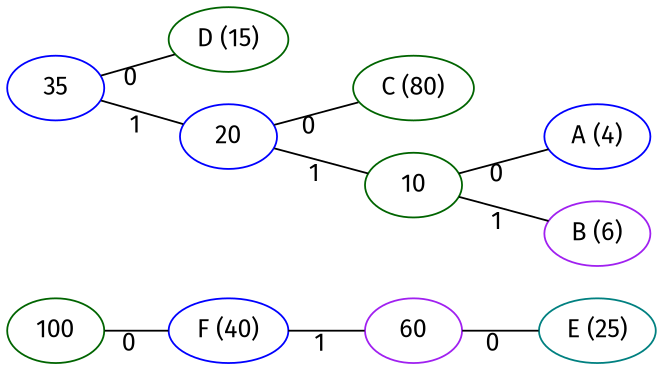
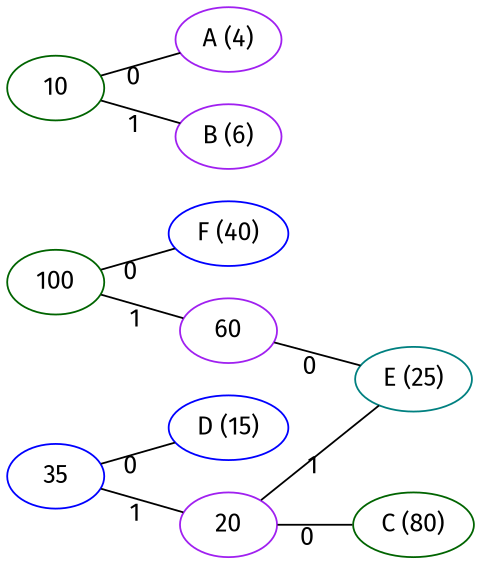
node "D (15)": color darkgreen -> blue
node "20": color blue -> purple
node "A (4)": color blue -> purple
edge "20" -- "10": now "20" -- "E (25)"
edge "F (40)" -- "60": now "100" -- "60"
